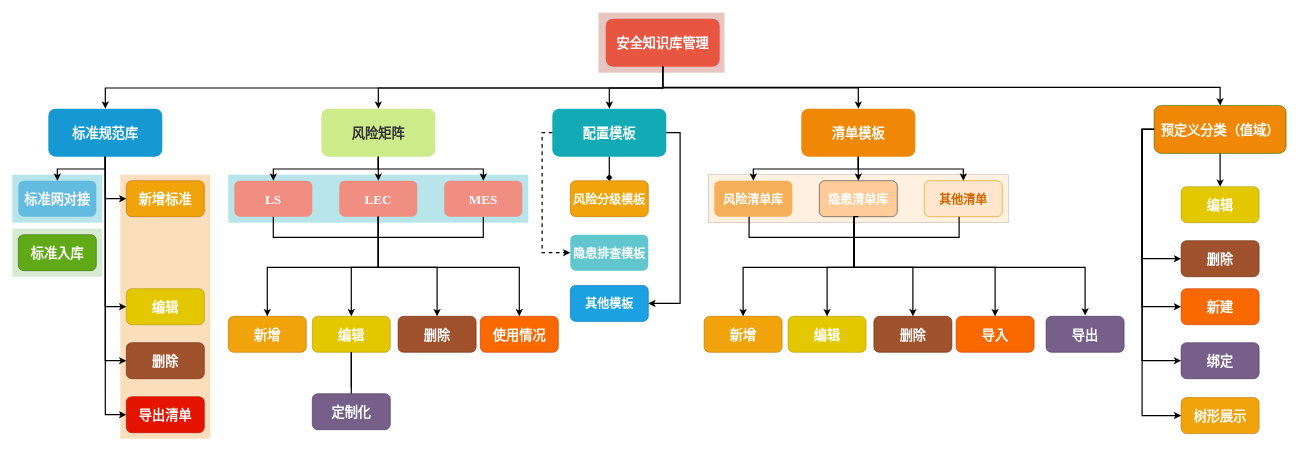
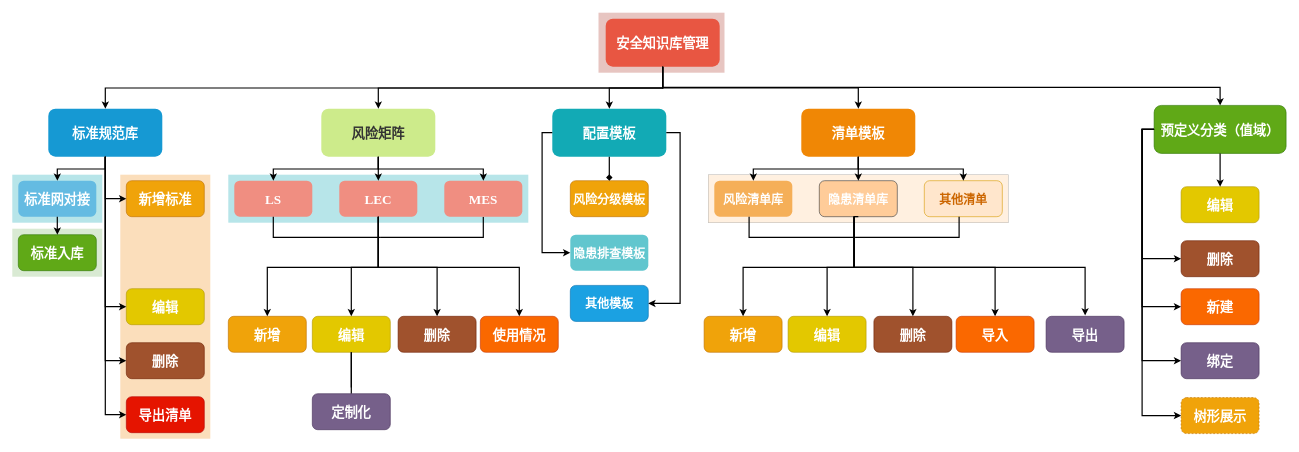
node "预定义分类（值域）": fillcolor #f08705 -> #60a917
edge "配置模板" -> "隐患排查模板": style dashed -> solid
edge "标准网对接" -> "标准入库": added
node "树形展示": style solid -> dashed
